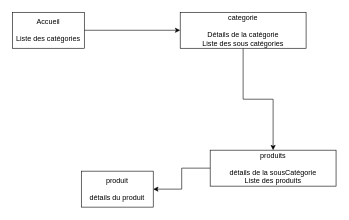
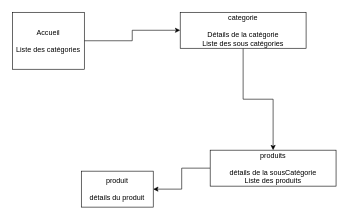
node "Accueil Liste des catégories": size 72x36 -> 72x57
